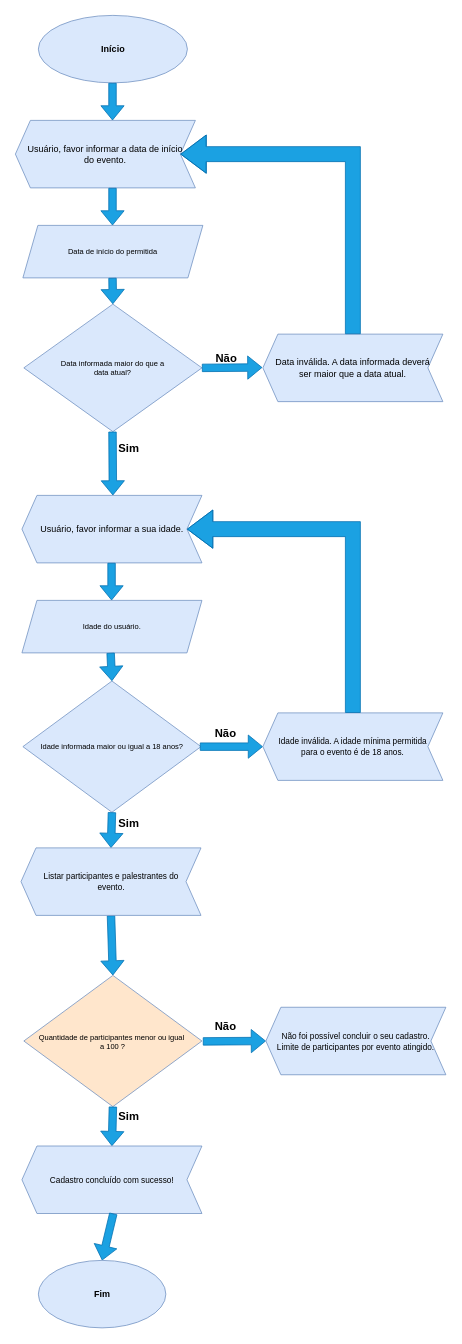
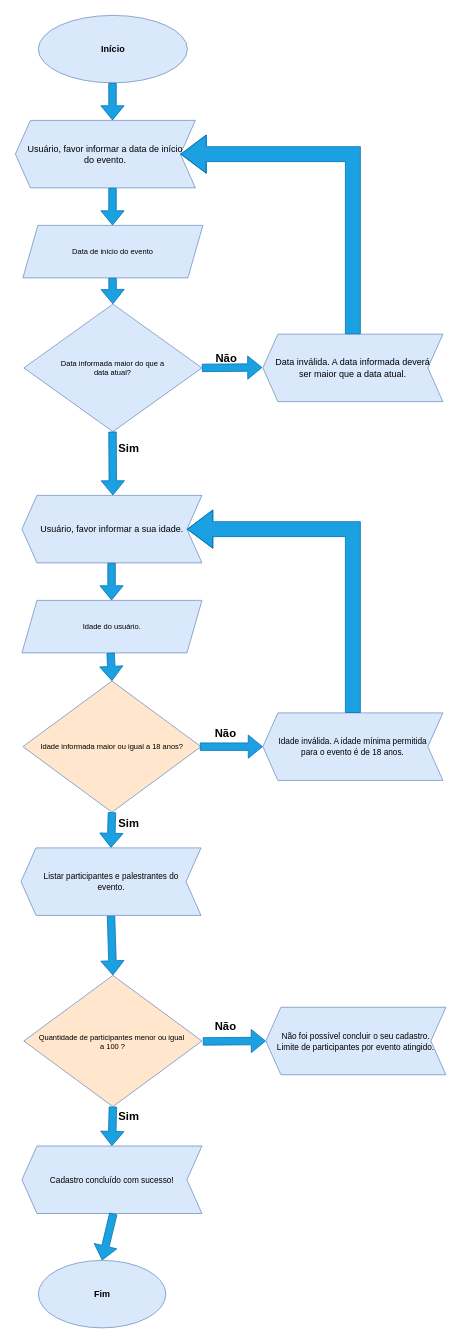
node "Data de início do permitida": label "Data de início do permitida" -> "Data de início do evento"
node "Idade informada maior ou igual a 18 anos?": fillcolor #dae8fc -> #ffe6cc
